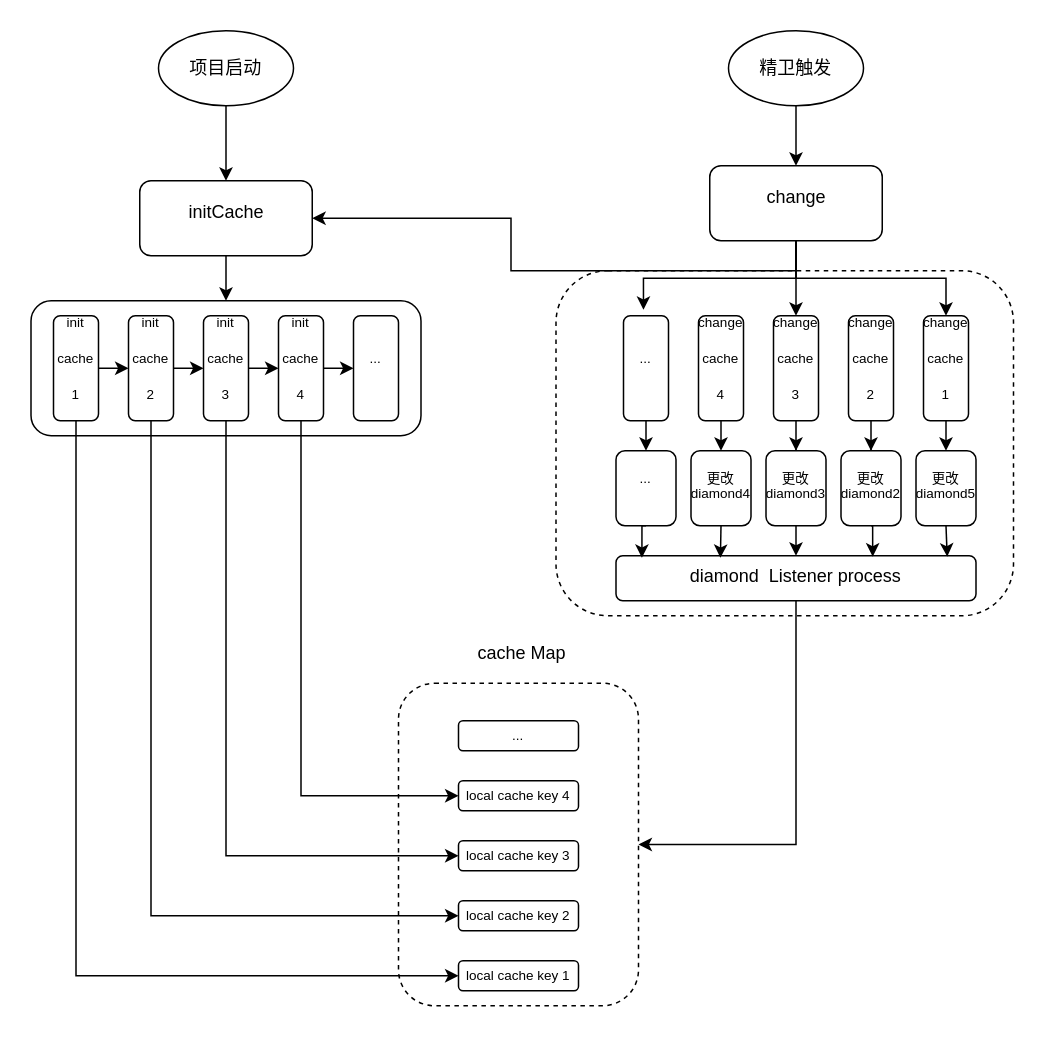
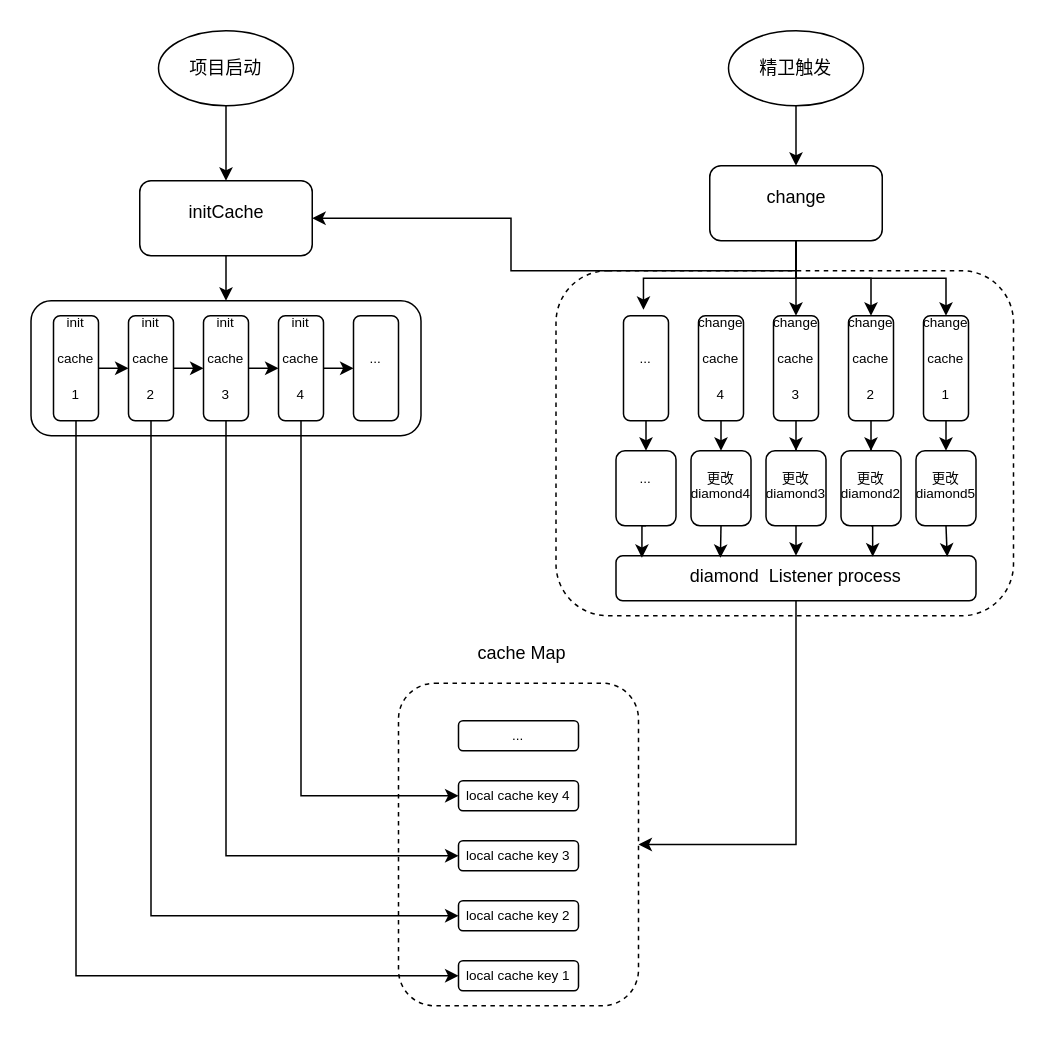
edge "change" -> "change cache 2": added
